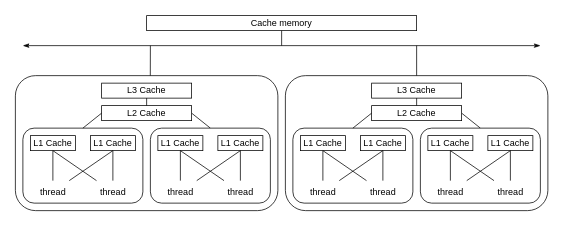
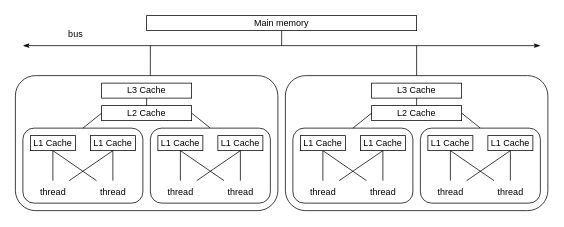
node "Cache memory": label "Cache memory" -> "Main memory"
node "bus": added
